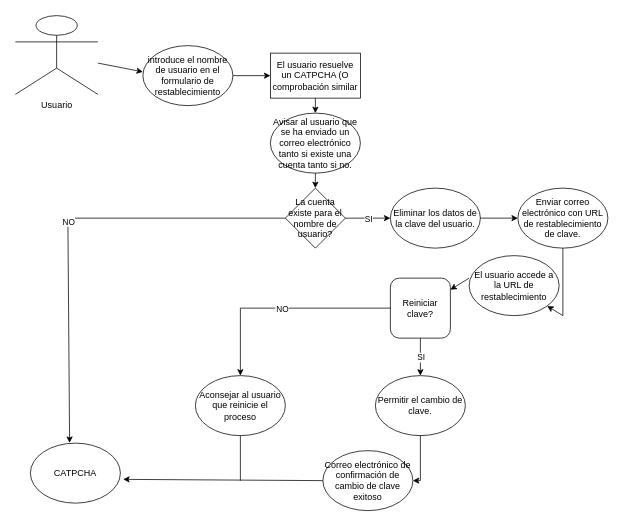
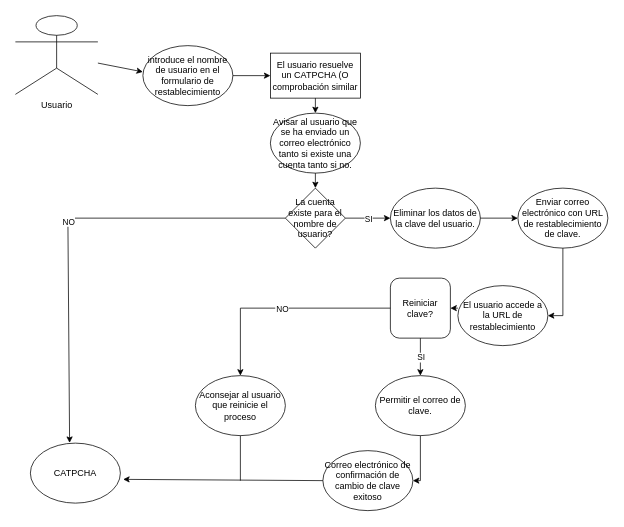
node "El usuario accede a la URL de restablecimiento": moved (514, 285) -> (503, 315)
node "Permitir el cambio de clave.": label "Permitir el cambio de clave." -> "Permitir el correo de clave."
